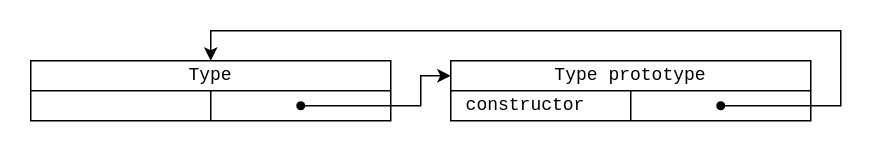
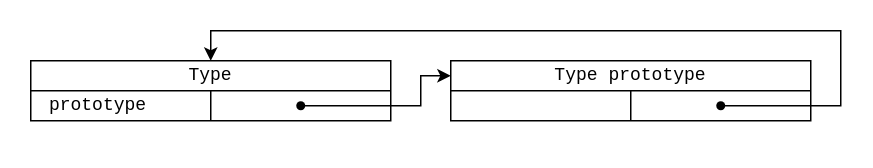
node "prototype": added
node "constructor": removed
